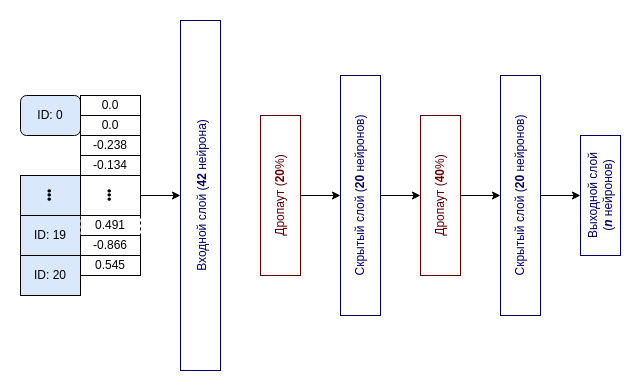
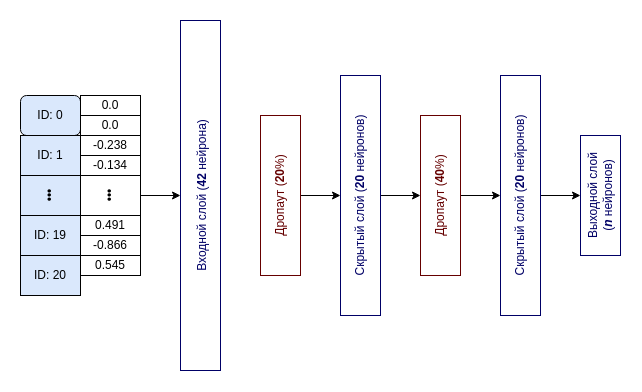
node "ID: 1": added
node "0.491": style dashed -> solid
